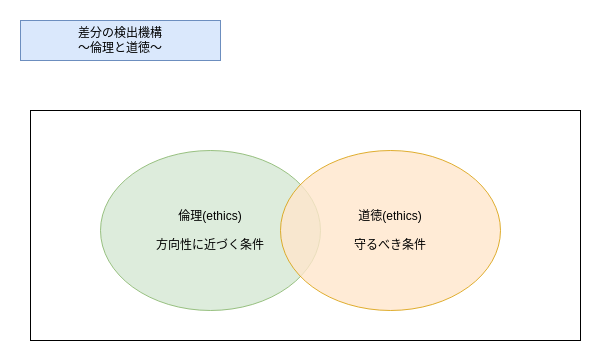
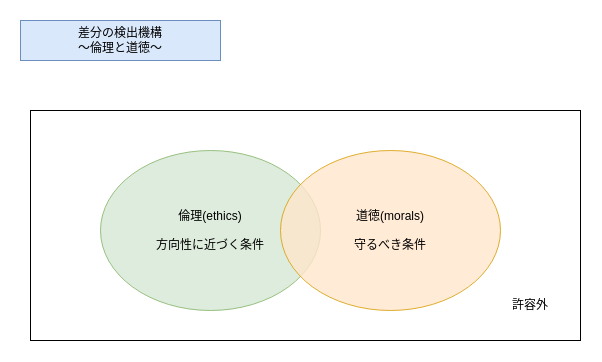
node "道徳(ethics) 守るべき条件": label "道徳(ethics) 守るべき条件" -> "道徳(morals) 守るべき条件"
node "許容外": added
